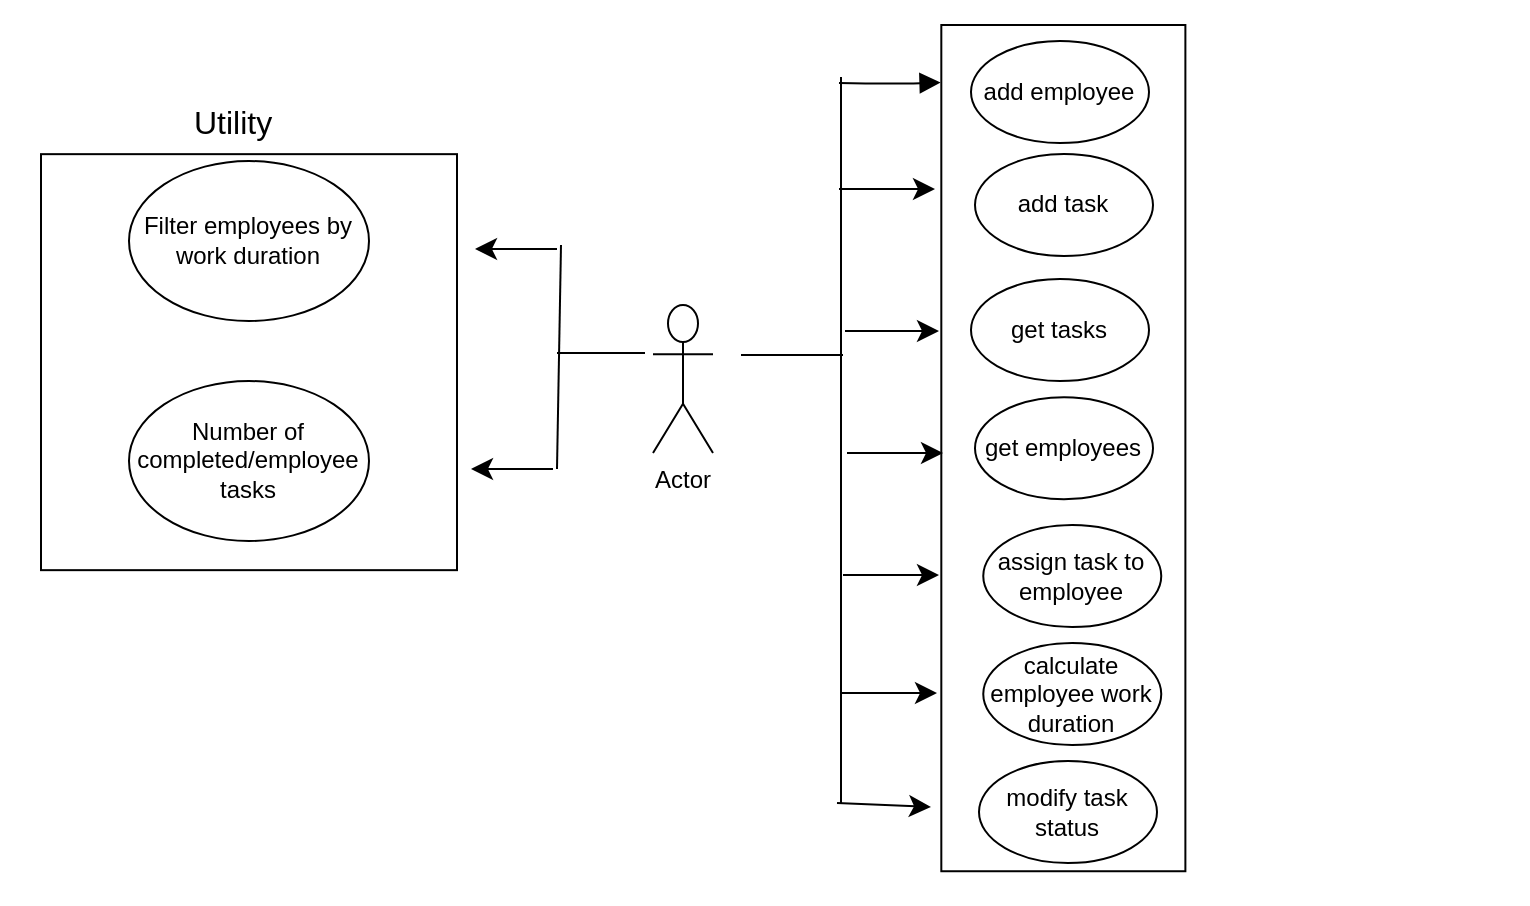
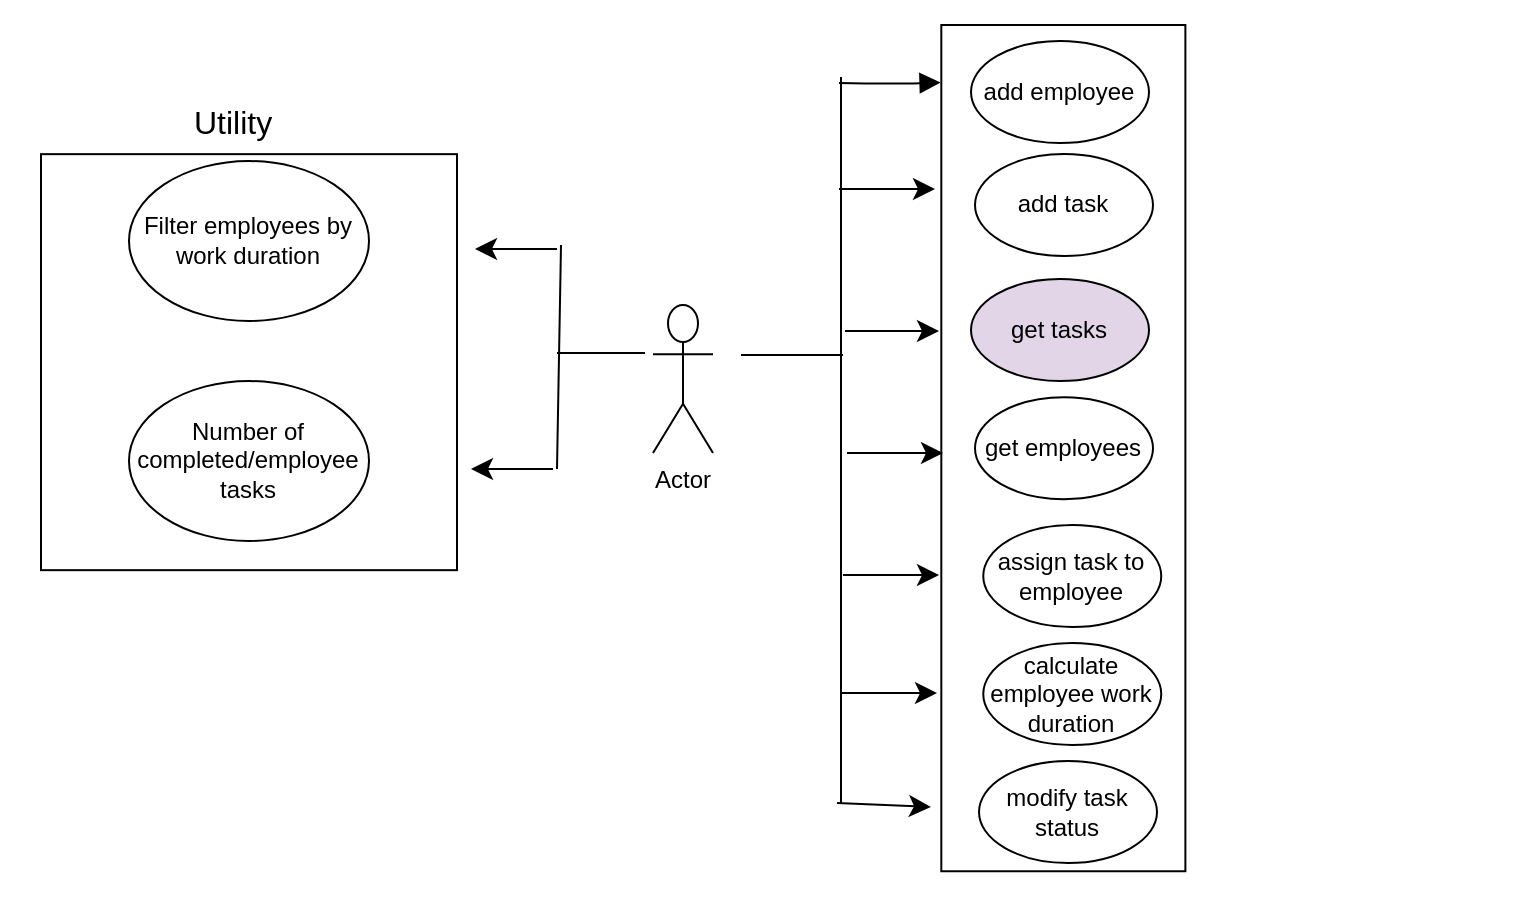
node "get tasks": fillcolor #ffffff -> #e1d5e7
